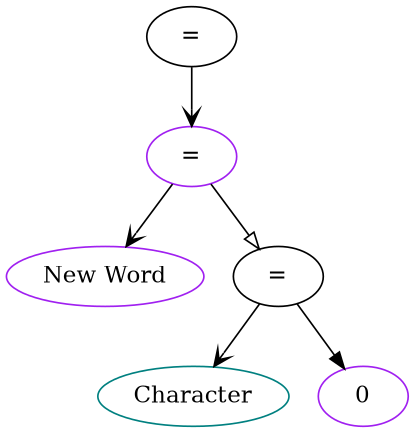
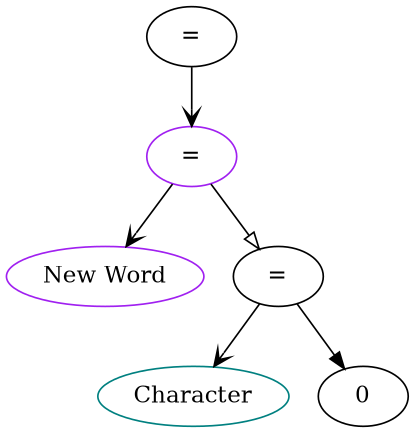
node "0": color purple -> black
